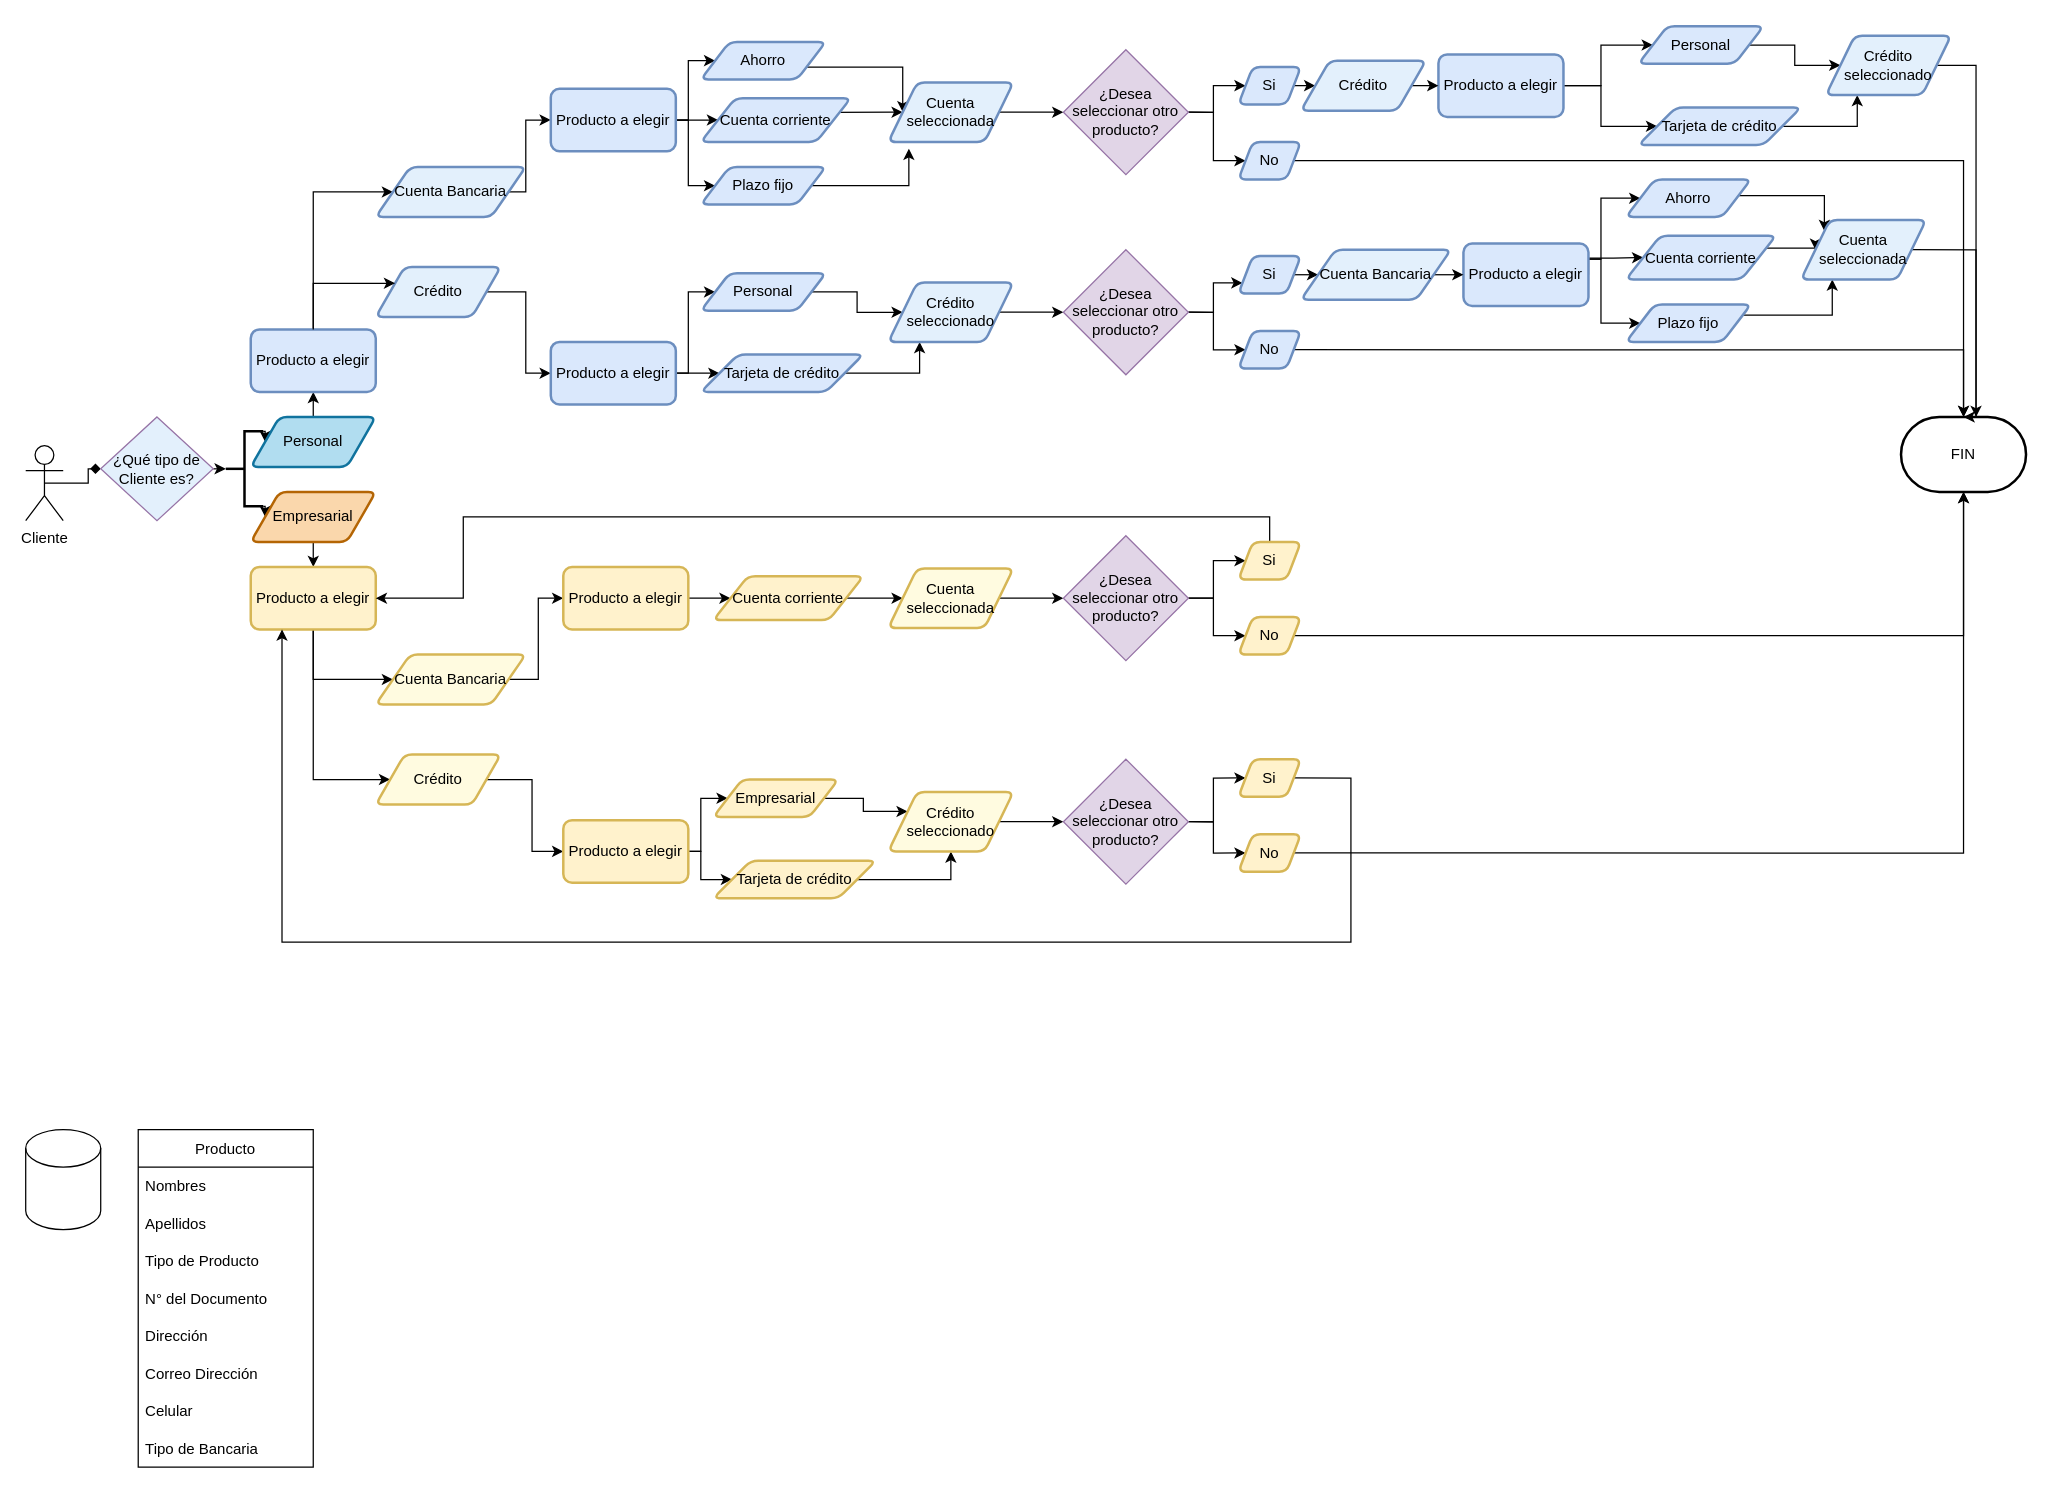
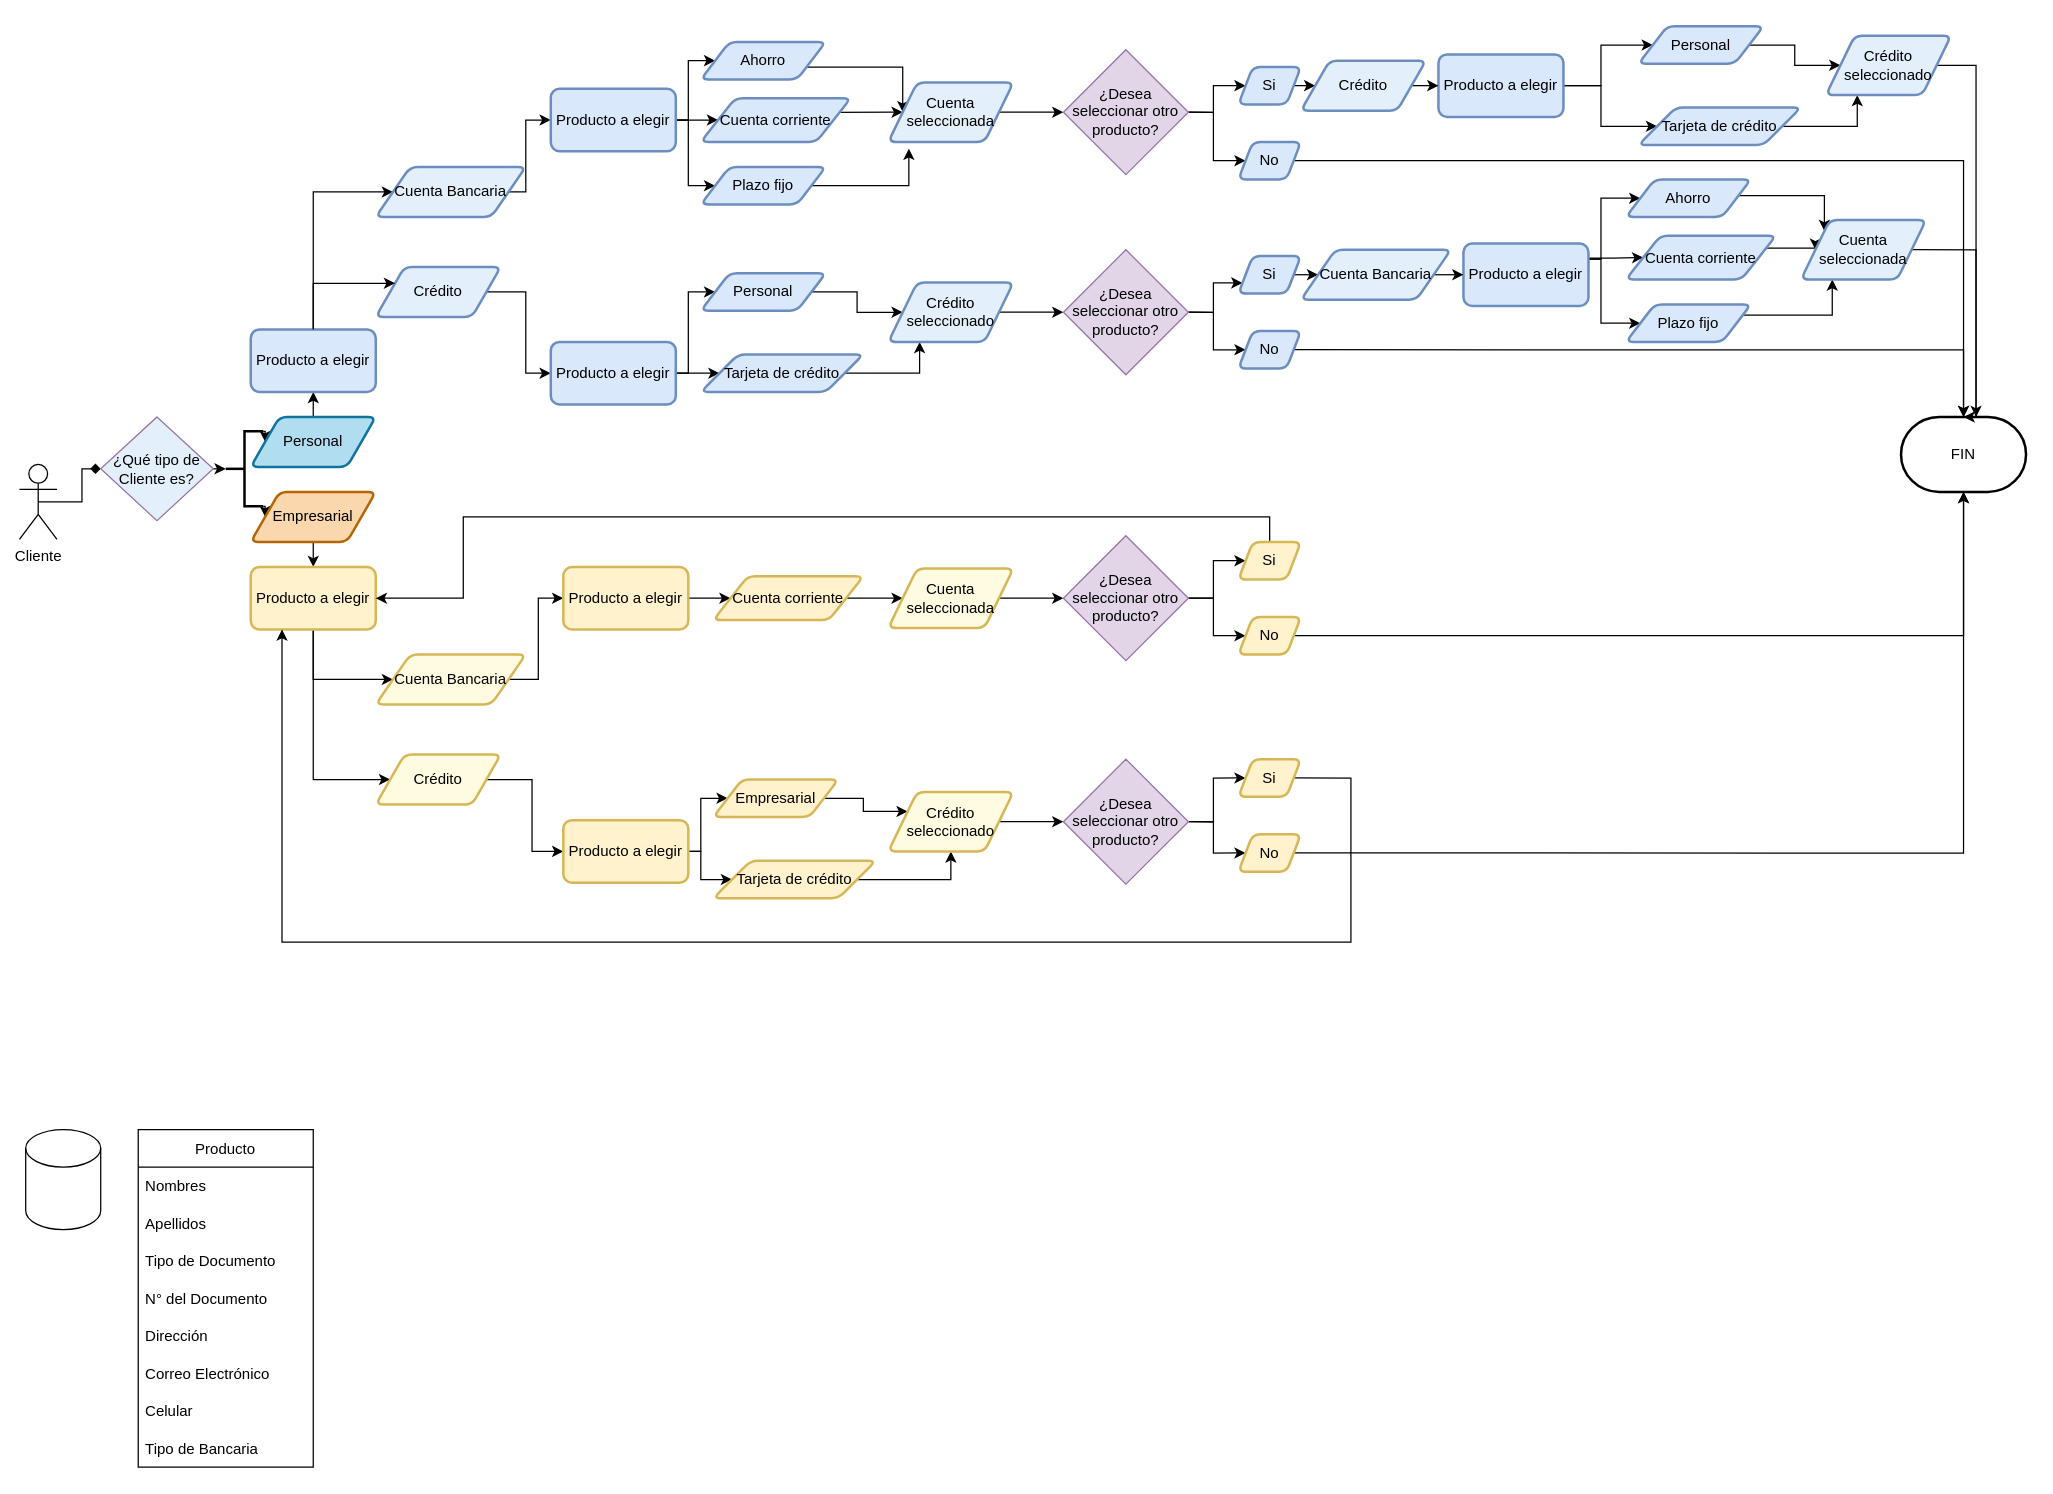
node "Cliente": moved (44, 483) -> (38, 502)
node "Tipo de Producto": label "Tipo de Producto" -> "Tipo de Documento"
node "Correo Dirección": label "Correo Dirección" -> "Correo Electrónico"
